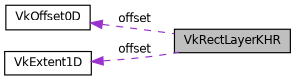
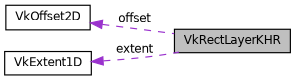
node "VkOffset0D": label "VkOffset0D" -> "VkOffset2D"
edge "VkRectLayerKHR" -> "VkExtent1D": label " offset" -> " extent"
